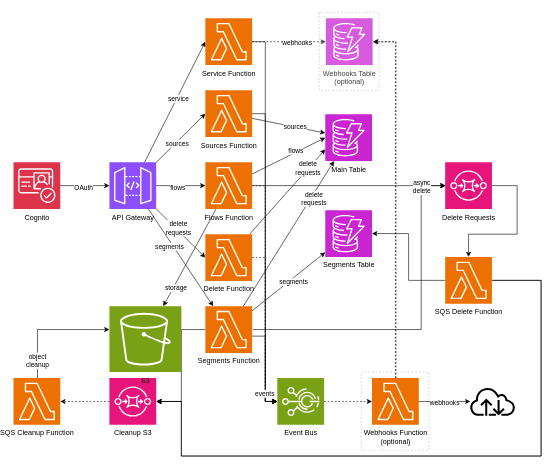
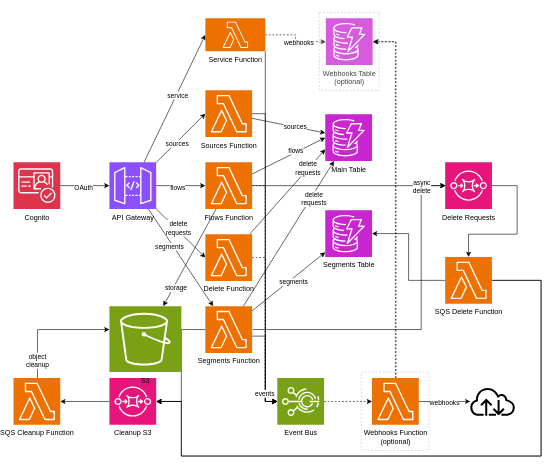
node "Service Function": size 47x47 -> 60x33
edge "Cleanup S3" -> "SQS Cleanup Function": style dashed -> solid
